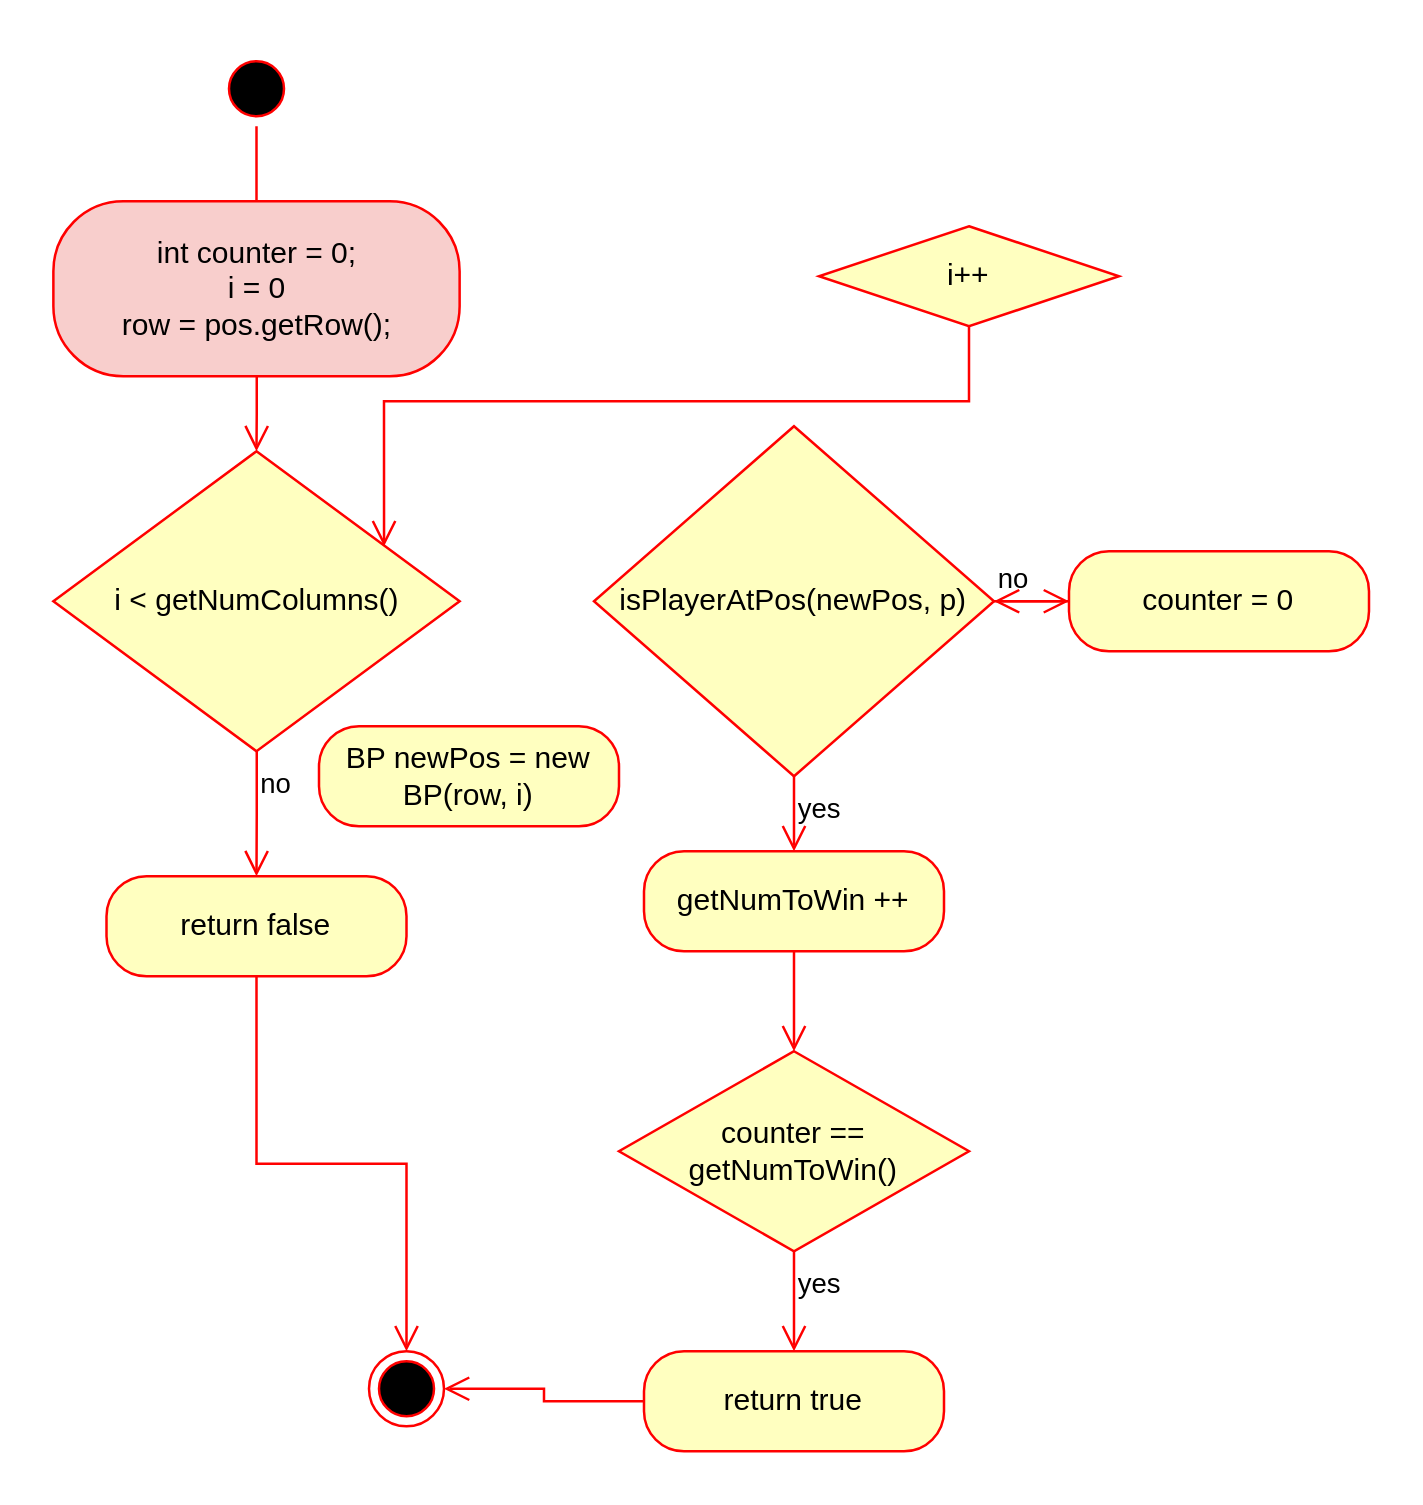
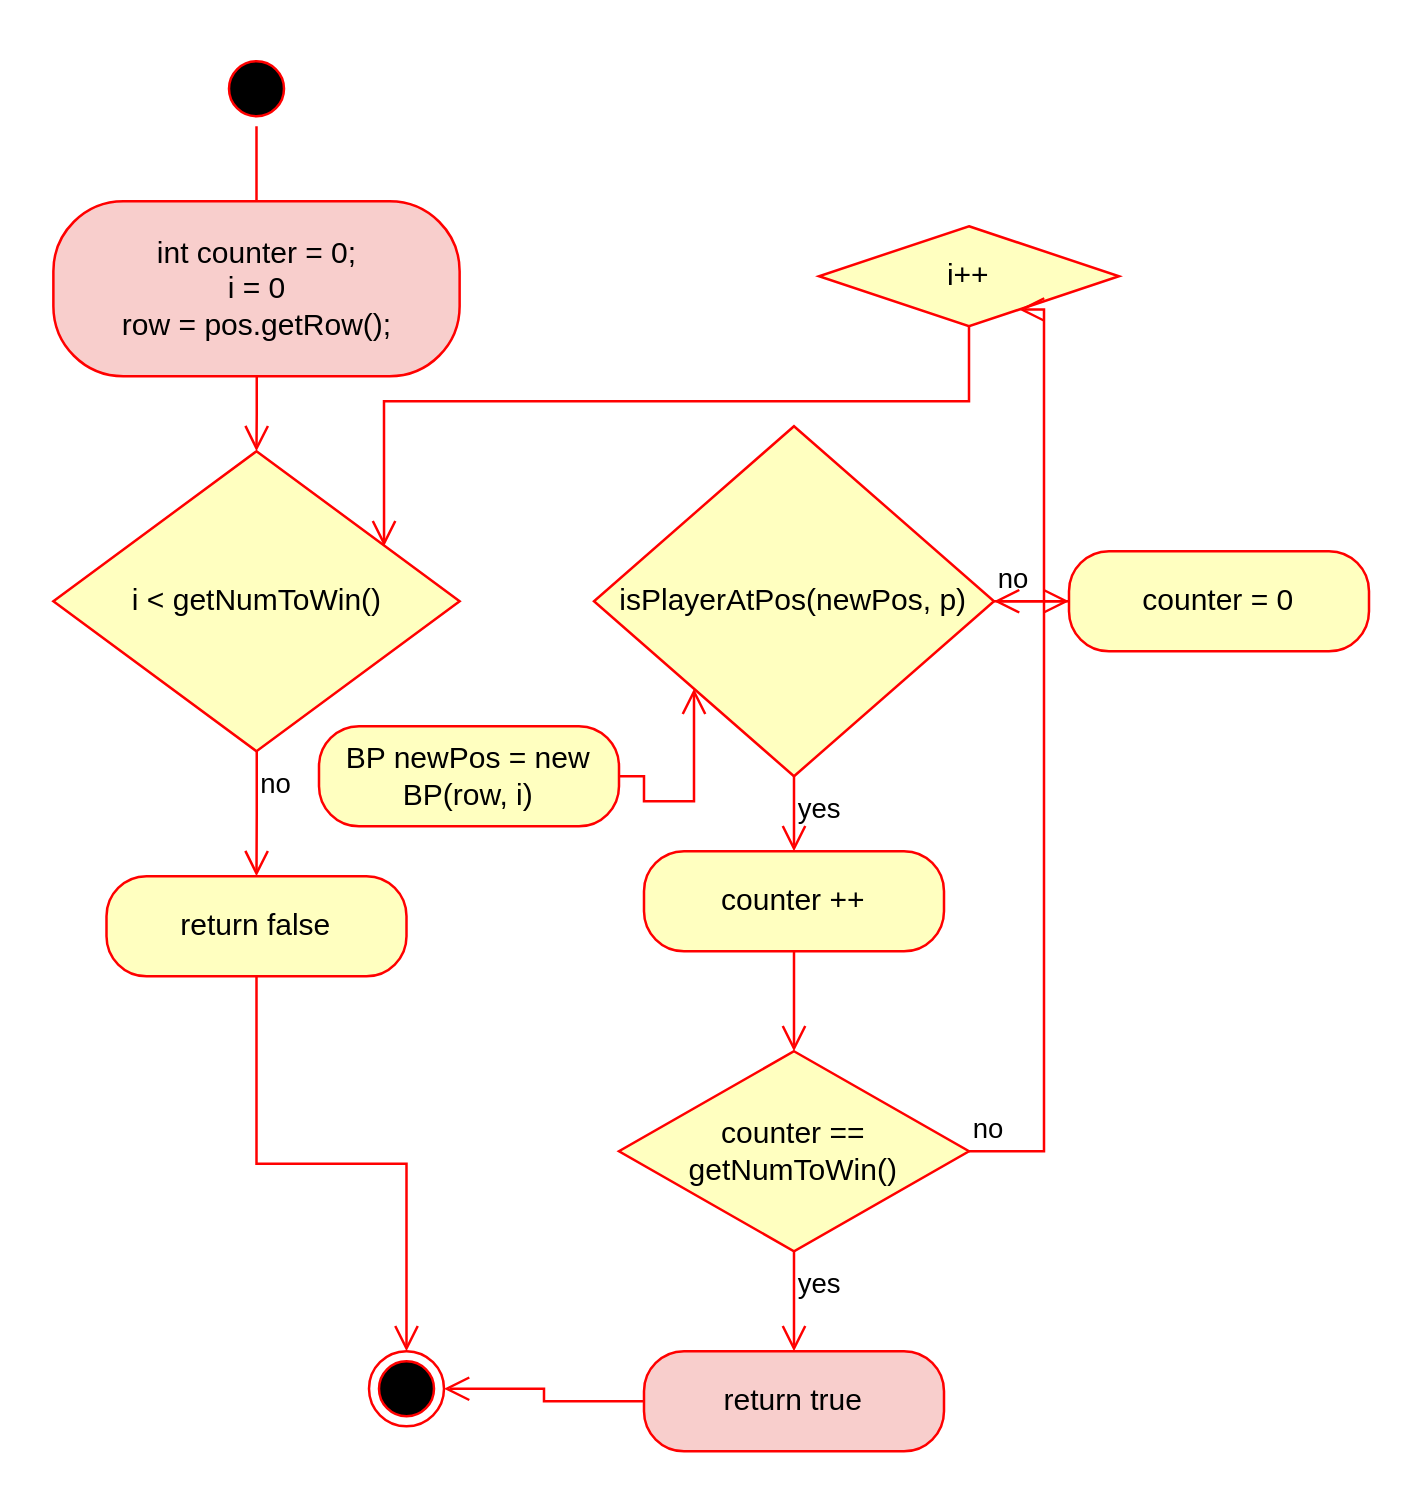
node "i < getNumColumns()": label "i < getNumColumns()" -> "i < getNumToWin()"
edge "BP newPos = new BP(row, i)" -> "isPlayerAtPos(newPos, p)": added
node "getNumToWin ++": label "getNumToWin ++" -> "counter ++"
edge "counter == getNumToWin()" -> "i++": added, label "no"
node "return true": fillcolor #ffffc0 -> #f8cecc
